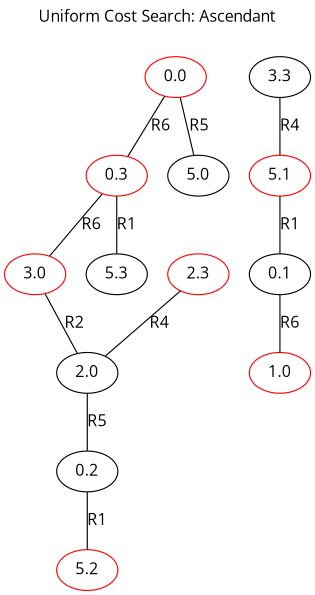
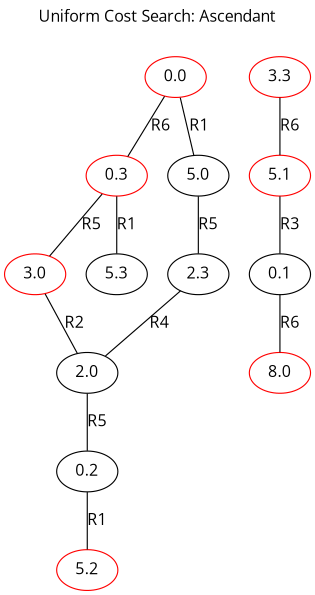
node "3.3": color black -> red
edge "0.0" -- "5.0": label "R5" -> "R1"
edge "3.3" -- "5.1": label "R4" -> "R6"
edge "0.3" -- "3.0": label "R6" -> "R5"
edge "5.0" -- "2.3": added, label "R5"
edge "5.1" -- "0.1": label "R1" -> "R3"
node "2.3": color red -> black
node "1.0": label "1.0" -> "8.0"
